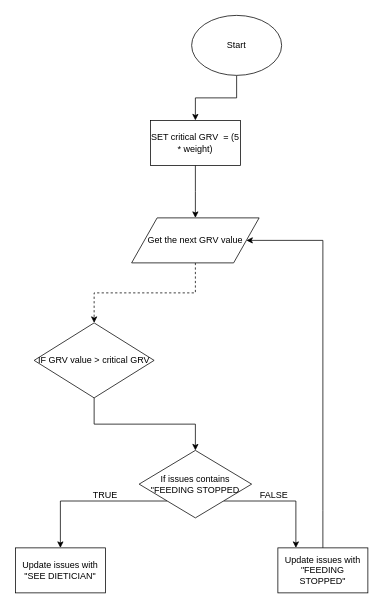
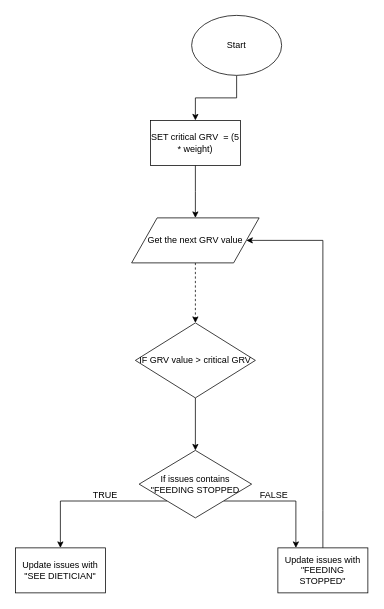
node "IF GRV value > critical GRV": moved (94, 360) -> (195, 360)
